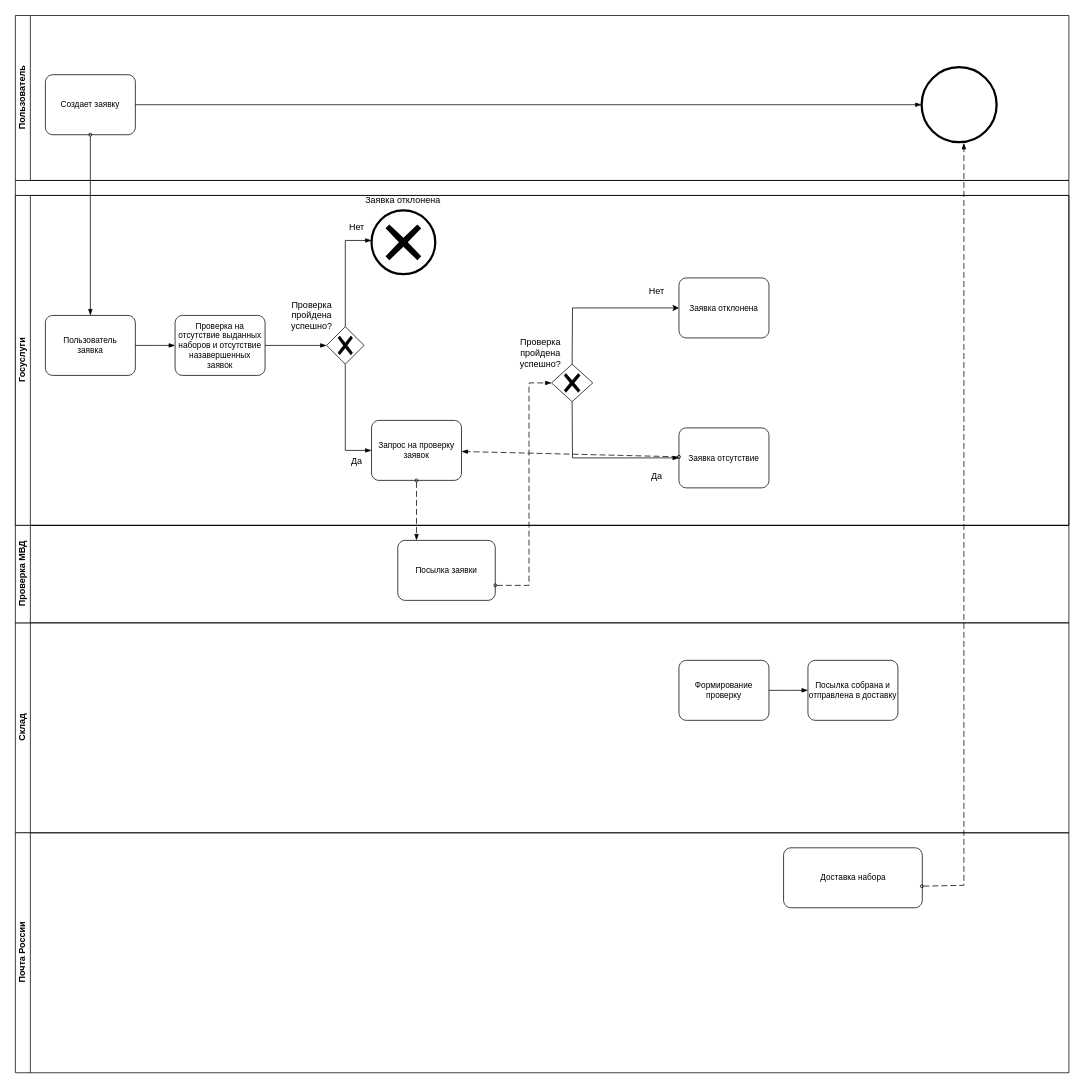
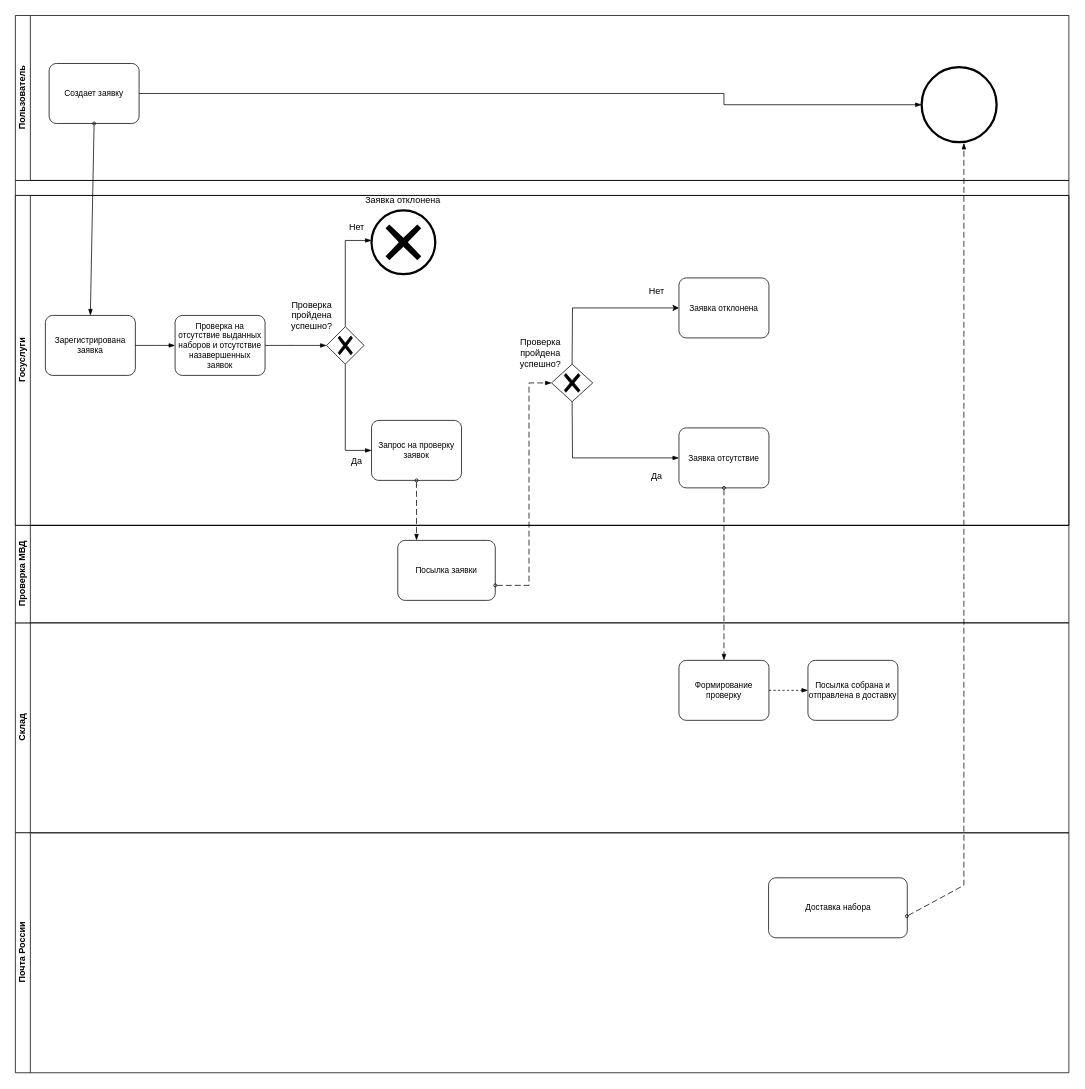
node "Создает заявку": moved (90, 105) -> (94, 93)
node "Пользователь заявка": label "Пользователь заявка" -> "Зарегистрирована заявка"
edge "Запрос на проверку заявок" -- "Заявка отсутствие": now "Формирование проверку" -- "Заявка отсутствие"
edge "Формирование проверку" -> "Посылка собрана и отправлена в доставку": style solid -> dashed
node "Доставка набора": moved (853, 878) -> (838, 908)
